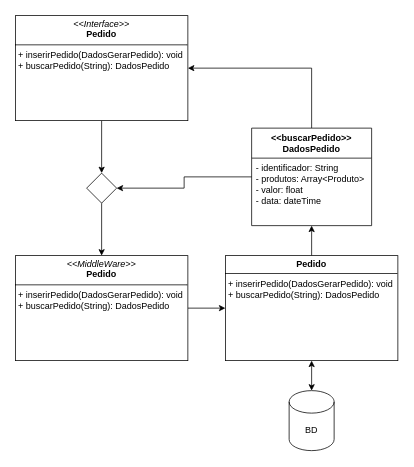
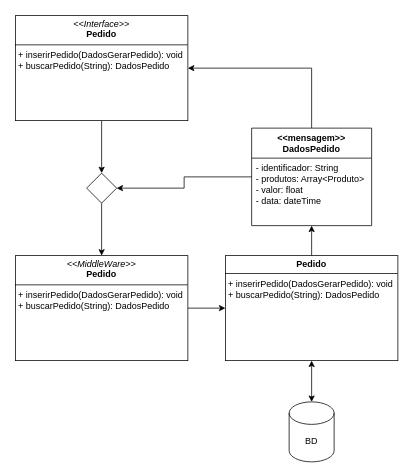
node "<<buscarPedido>> DadosPedido": label "<<buscarPedido>> DadosPedido" -> "<<mensagem>> DadosPedido"
node "BD": moved (312, 420) -> (312, 432)
